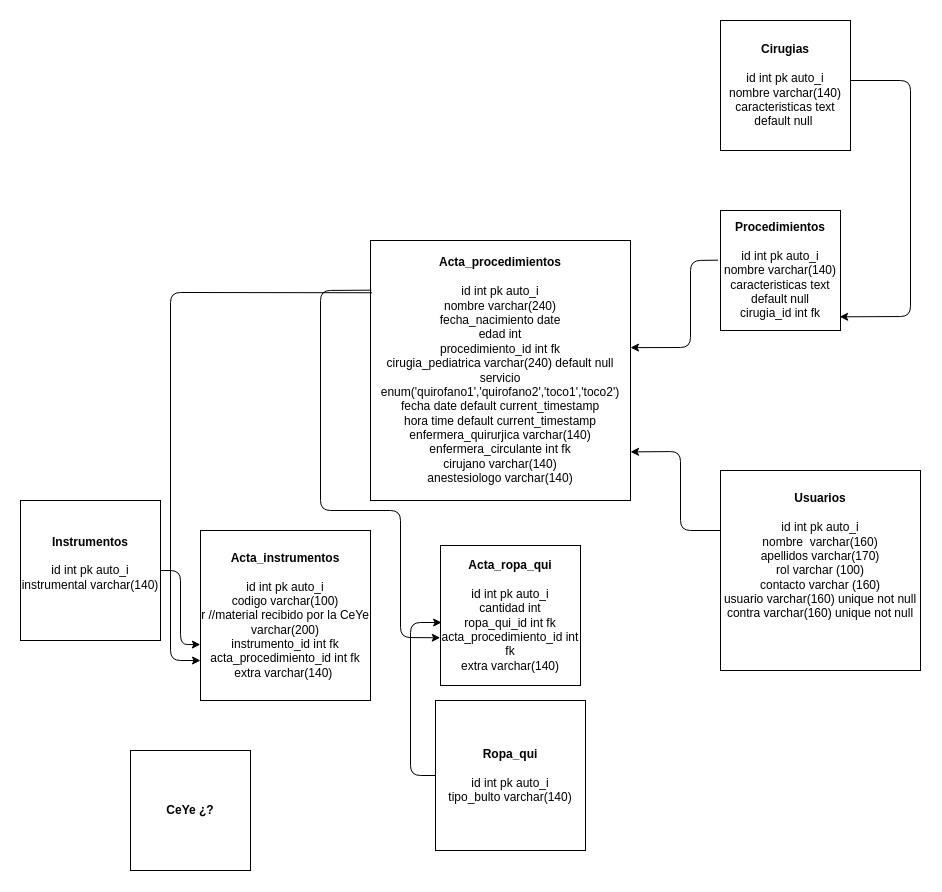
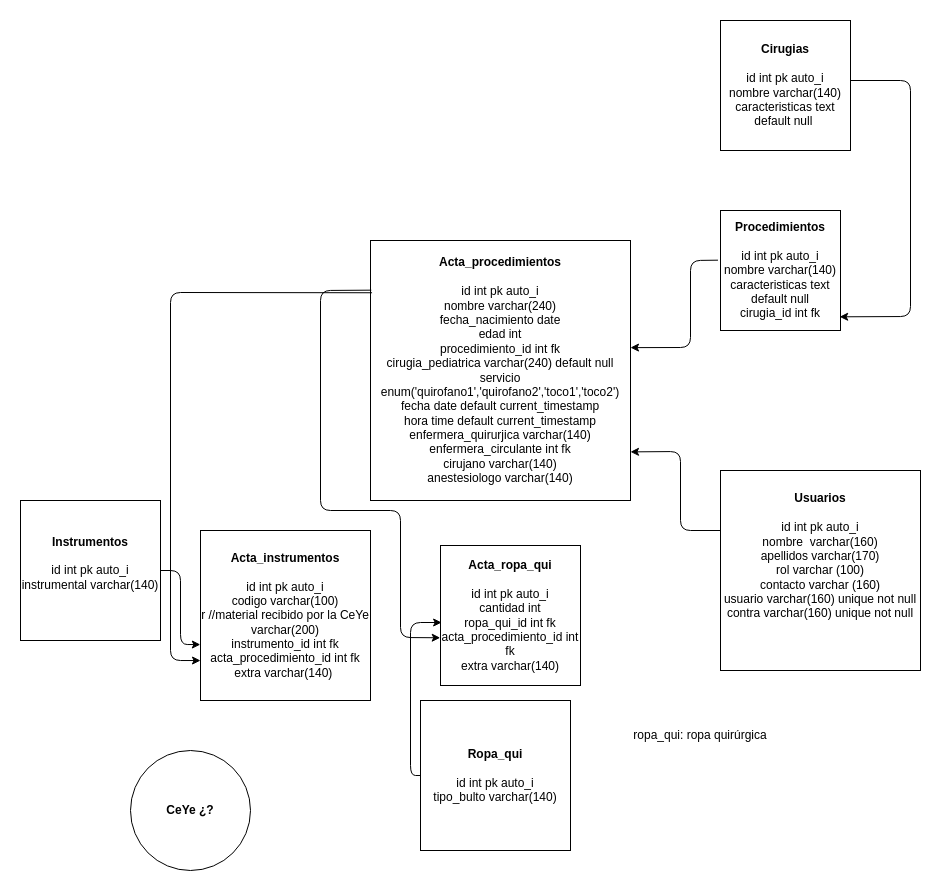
node "ropa_qui: ropa quirúrgica": added
node "Ropa_qui id int pk auto_i tipo_bulto varchar(140)": moved (511, 776) -> (496, 776)
node "CeYe ¿?": shape rectangle -> ellipse
